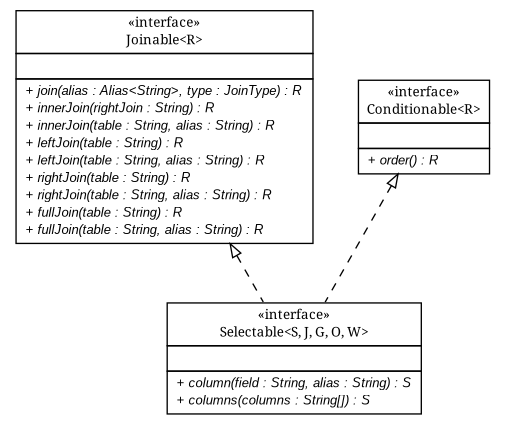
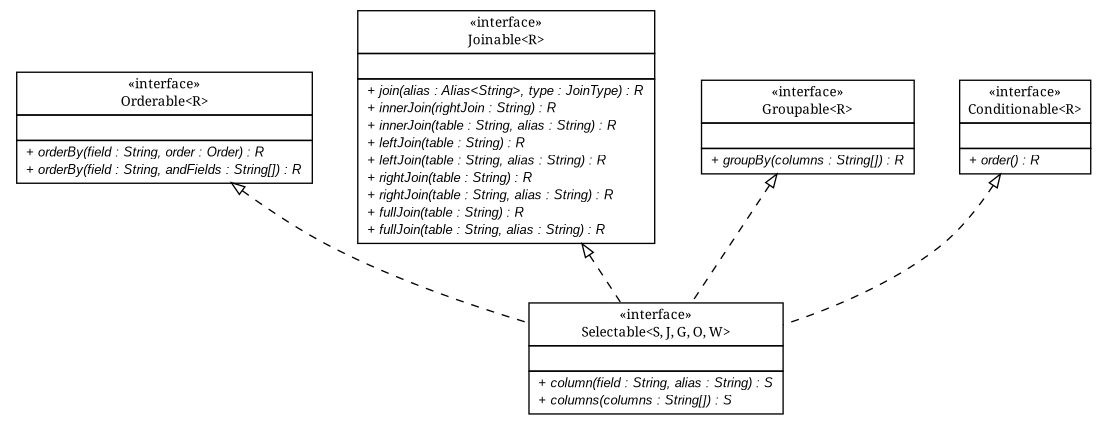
node "Orderable<R>": added
node "Groupable<R>": added
